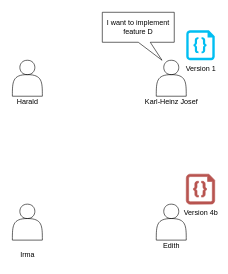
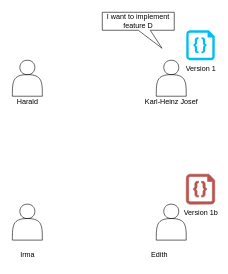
node "I want to implement feature D": size 72x48 -> 72x36
node "Version 4b": label "Version 4b" -> "Version 1b"
node "Edith": moved (171, 246) -> (159, 255)
